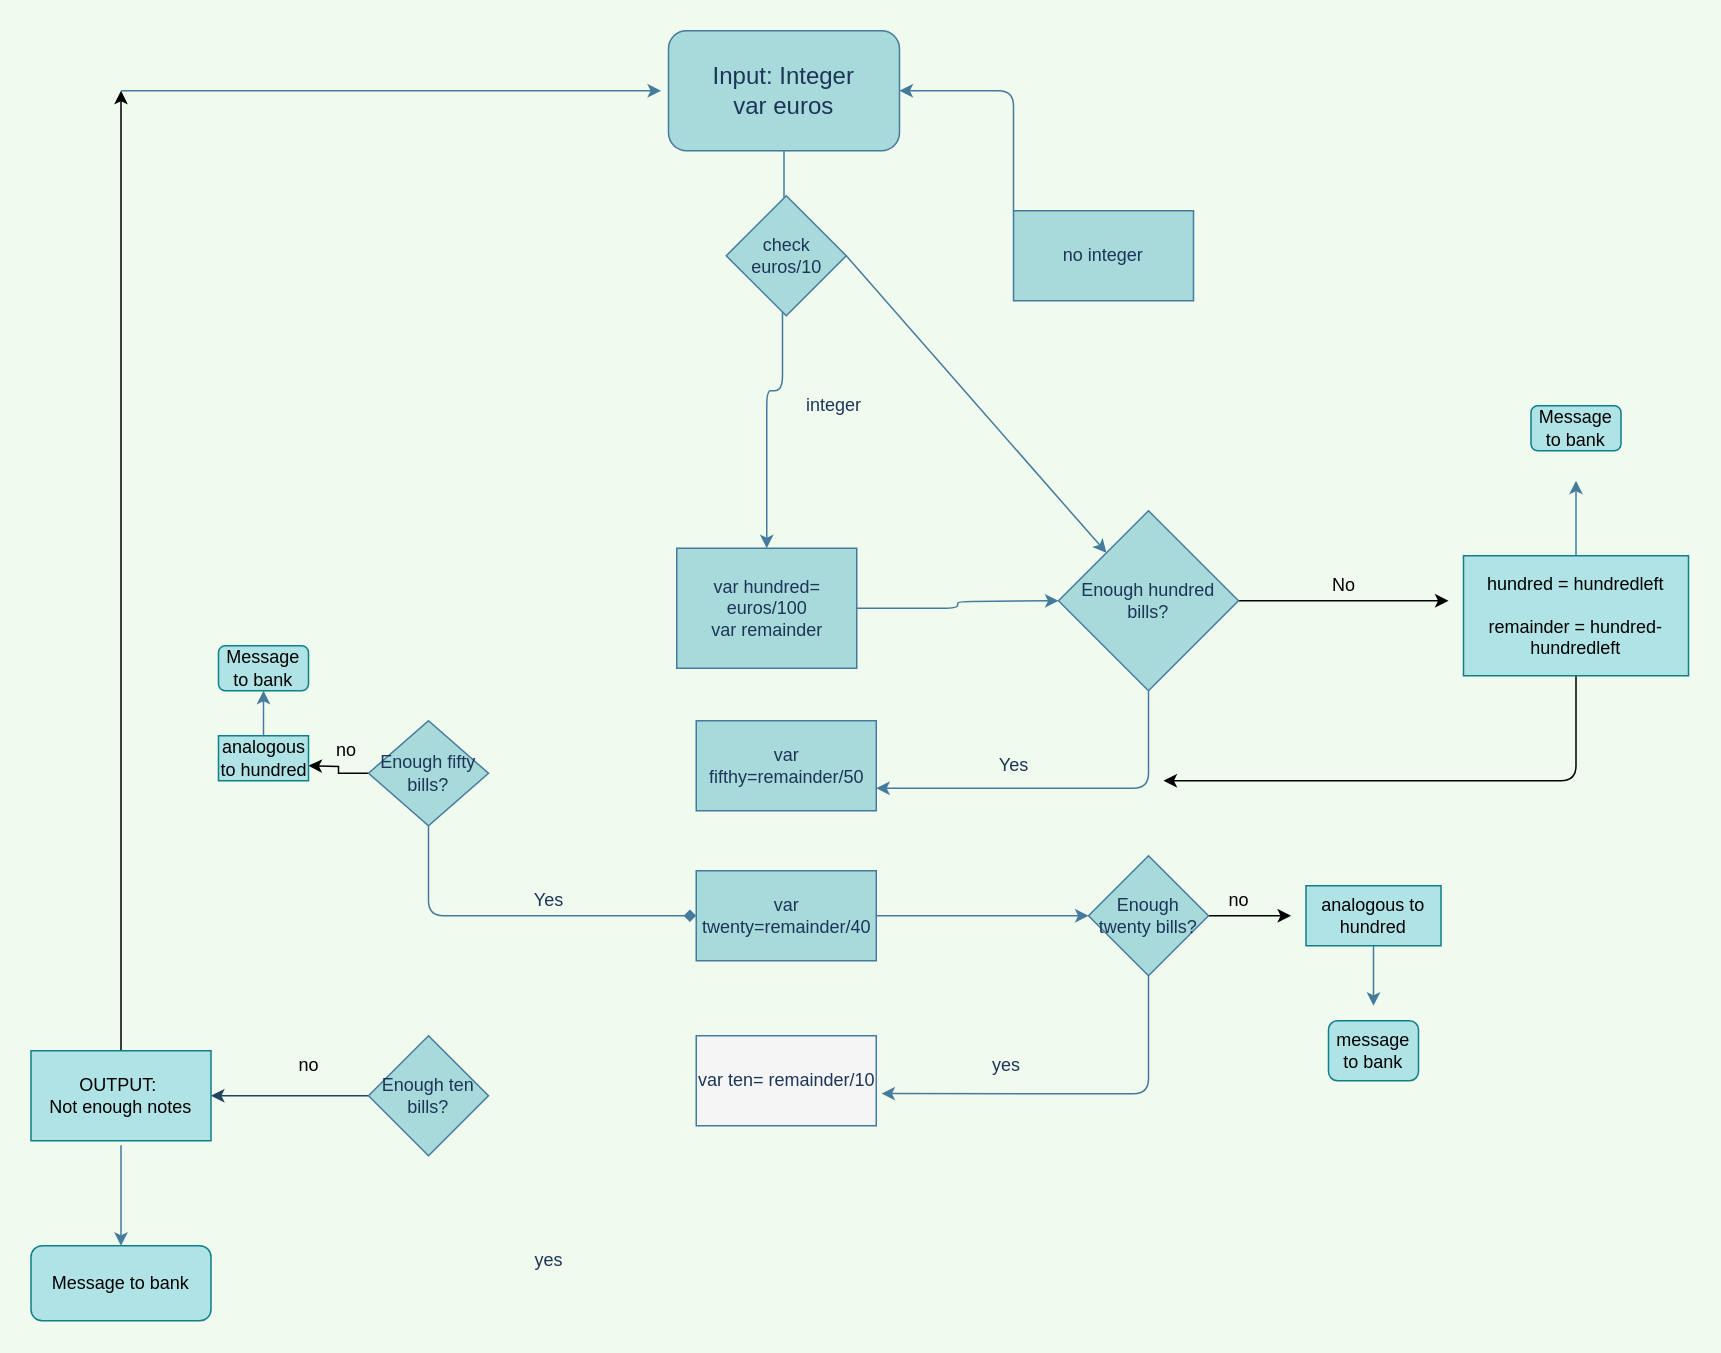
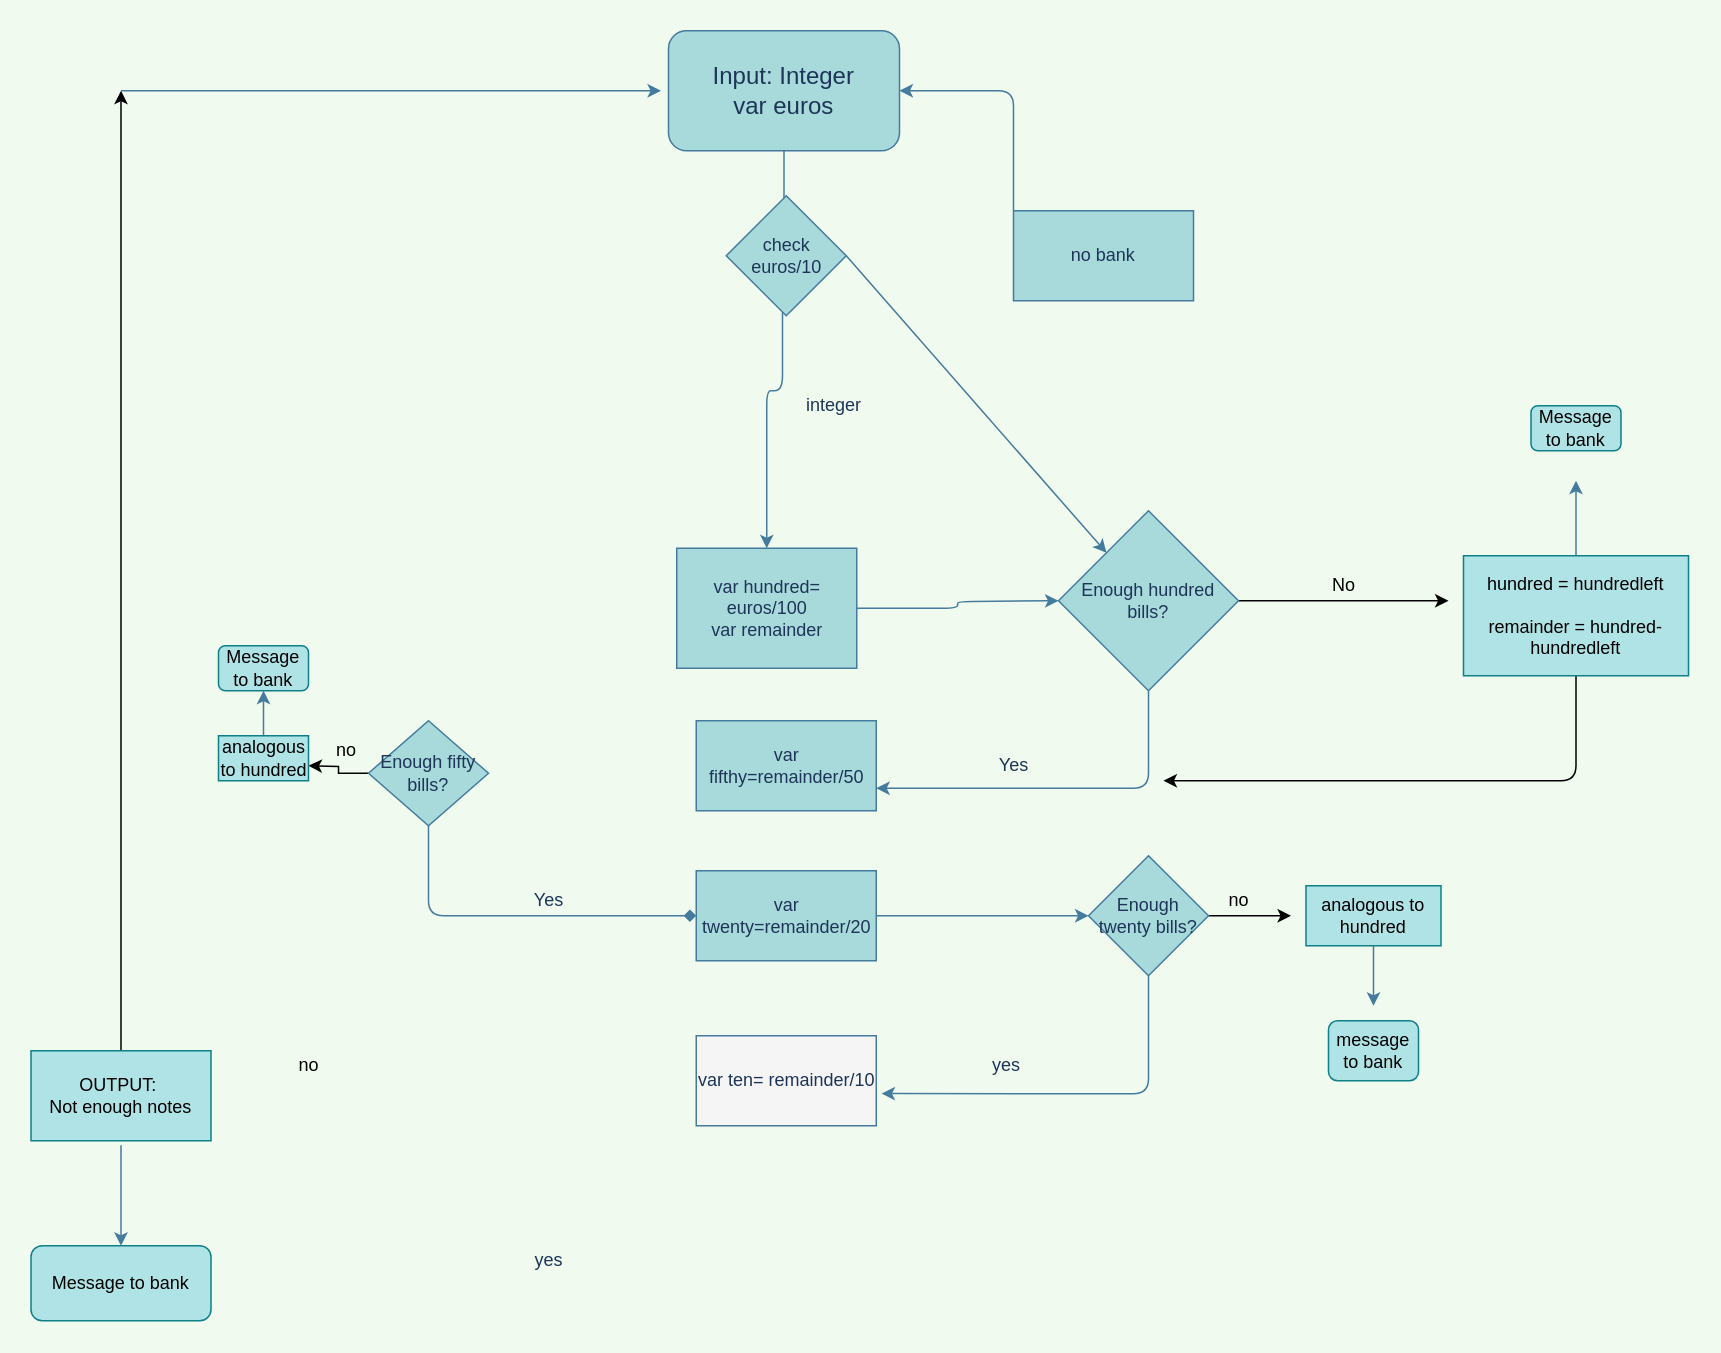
node "no integer": label "no integer" -> "no bank"
node "var twenty=remainder/40": label "var twenty=remainder/40" -> "var twenty=remainder/20"
edge "Enough ten bills?" -> "OUTPUT: Not enough notes": removed
node "Enough ten bills?": removed
